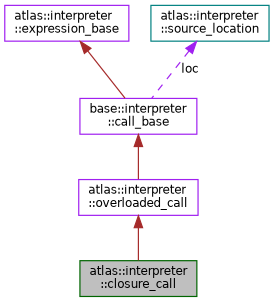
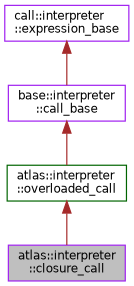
node "atlas::interpreter ::expression_base": label "atlas::interpreter ::expression_base" -> "call::interpreter ::expression_base"
node "atlas::interpreter ::source_location": removed
node "atlas::interpreter ::overloaded_call": color purple -> darkgreen
node "atlas::interpreter ::closure_call": color darkgreen -> purple
